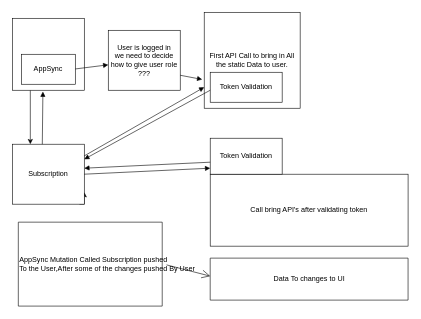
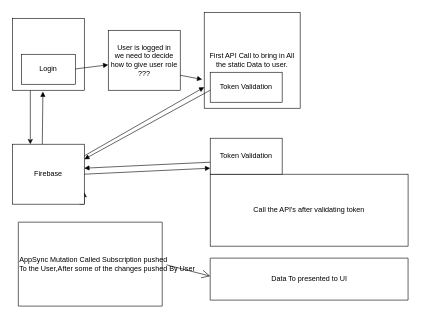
node "AppSync": label "AppSync" -> "Login"
node "Subscription": label "Subscription" -> "Firebase"
node "Call bring API's after validating token": label "Call bring API's after validating token" -> "Call the API's after validating token"
node "Data To changes to UI": label "Data To changes to UI" -> "Data To presented to UI"
